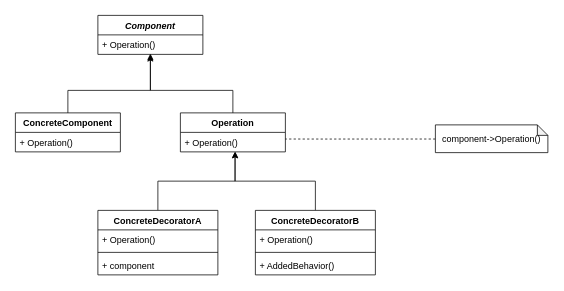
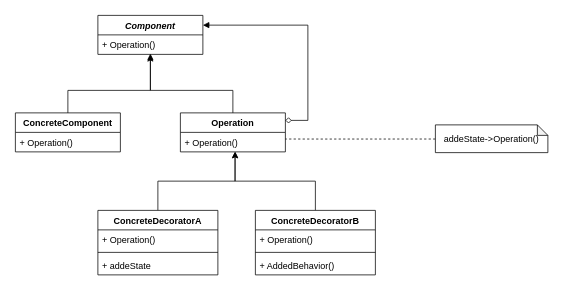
edge "Component" -- "Operation": added
node "component->Operation()": label "component->Operation()" -> "addeState->Operation()"
node "+ component": label "+ component" -> "+ addeState"
